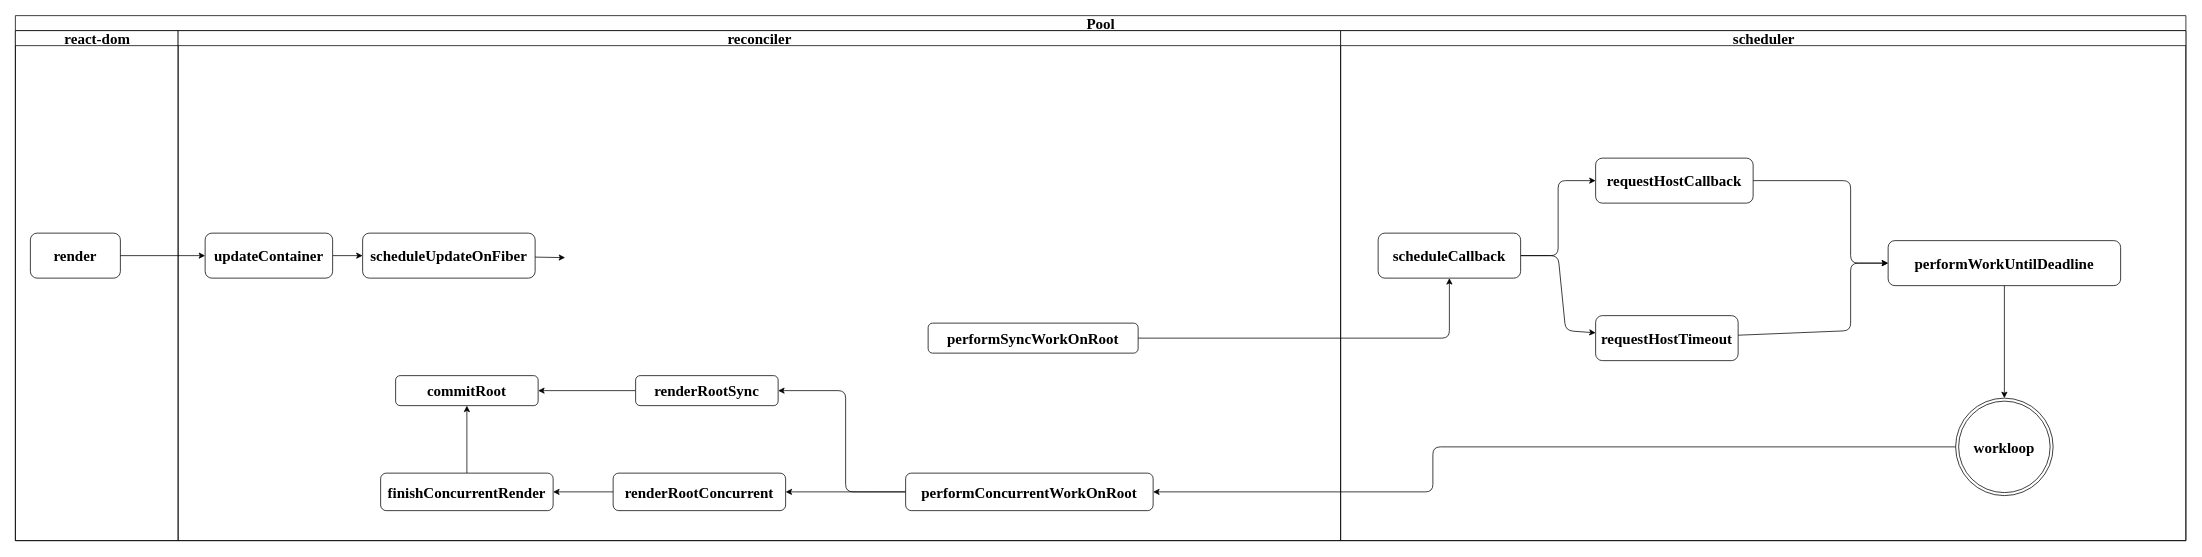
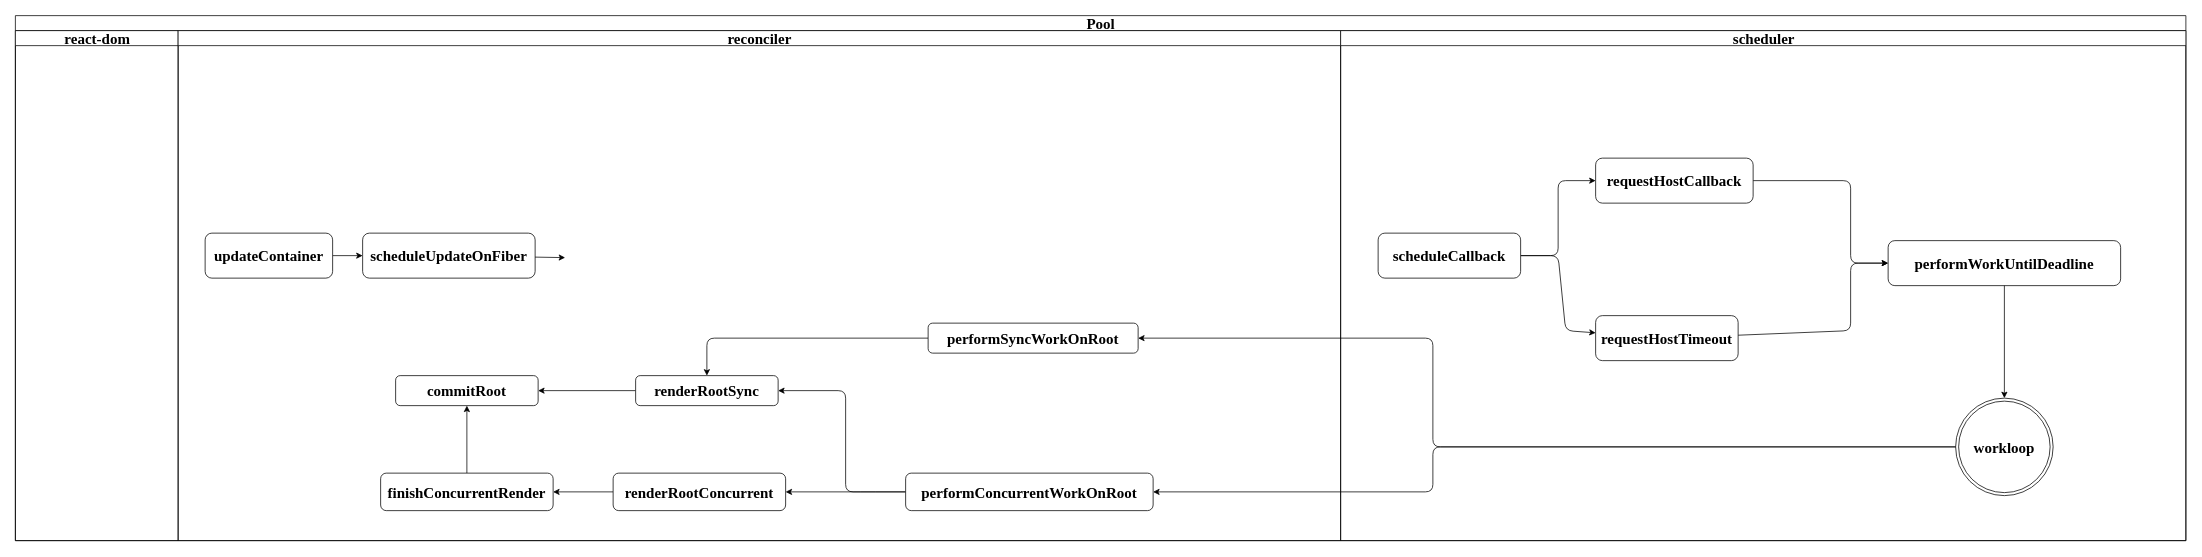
node "render": removed
edge "render" -> "updateContainer": removed
edge "performSyncWorkOnRoot" -> "scheduleCallback": now "performSyncWorkOnRoot" -> "renderRootSync"
edge "workloop" -> "performSyncWorkOnRoot": added
